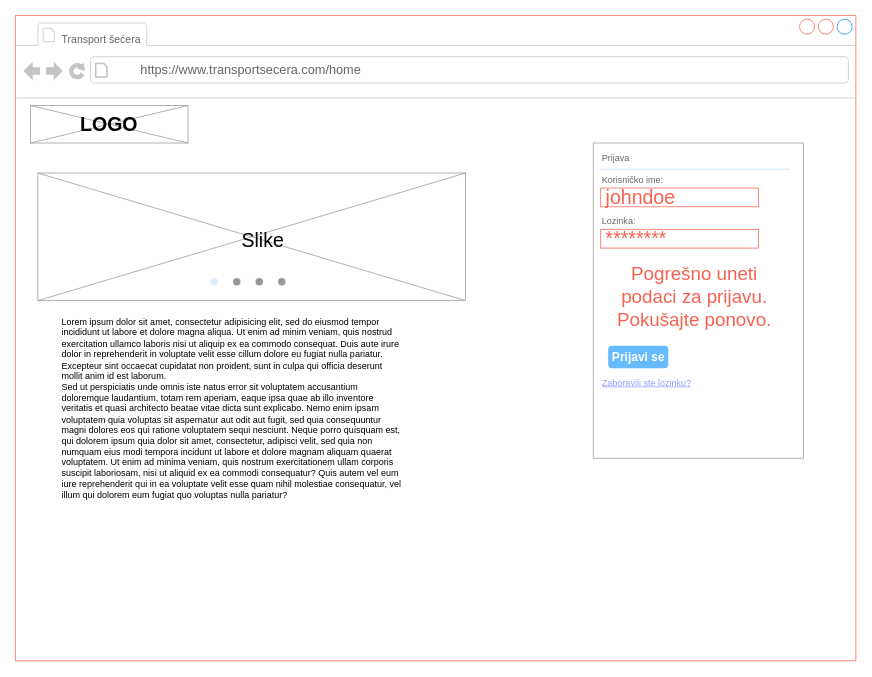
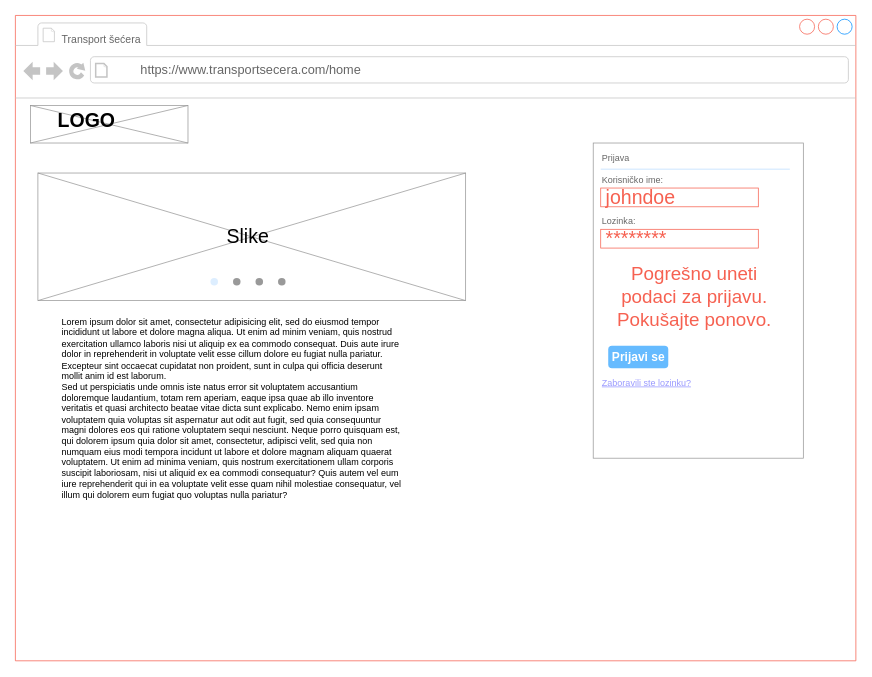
node "LOGO": moved (109, 124) -> (87, 120)
node "Slike": moved (263, 240) -> (248, 237)
